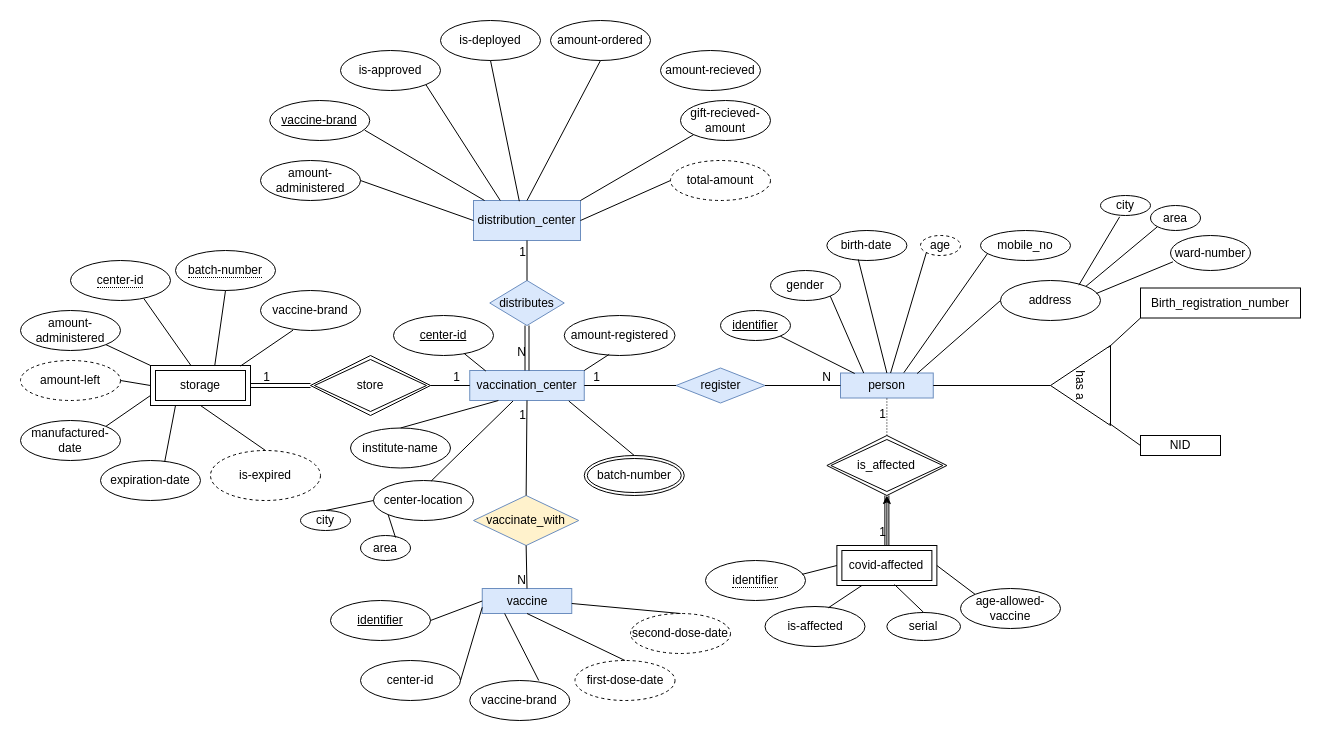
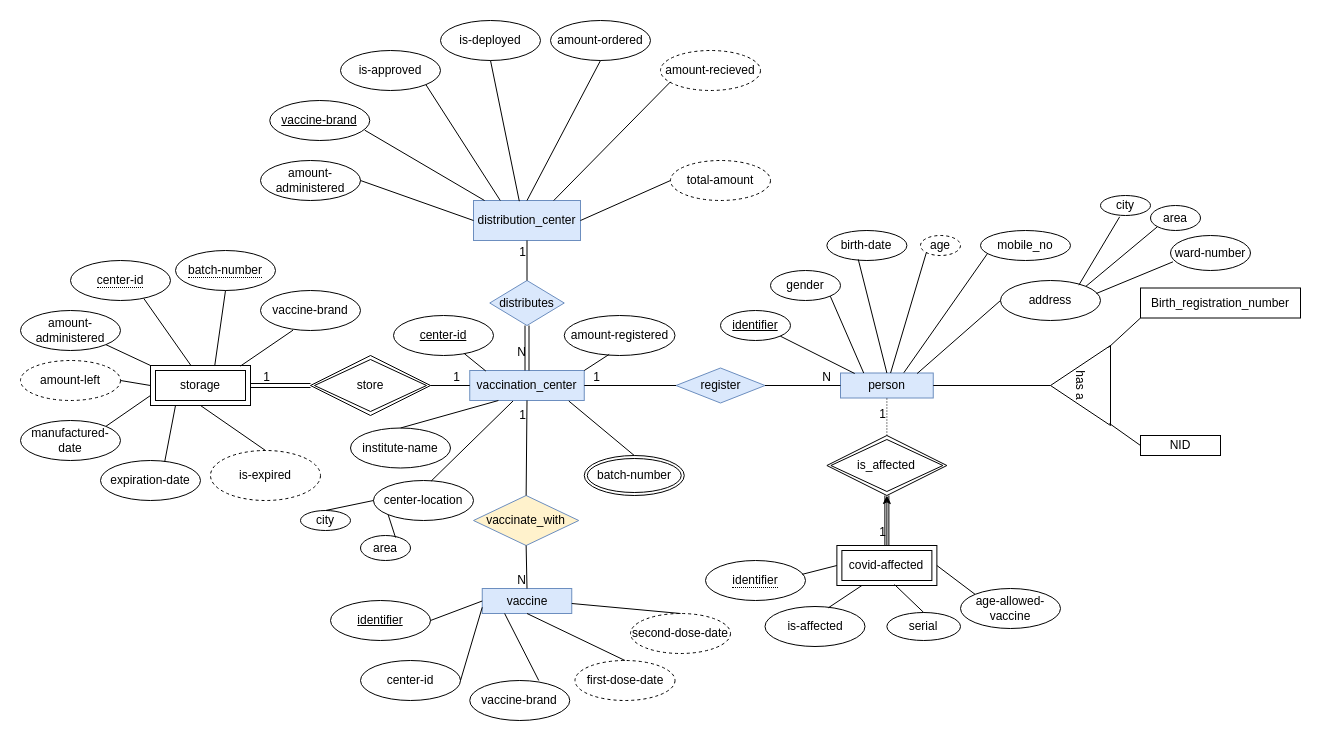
node "amount-recieved": style solid -> dashed
node "gift-recieved-amount": removed
edge "amount-recieved" -- "distribution_center": added
edge "gift-recieved-amount" -- "distribution_center": removed
